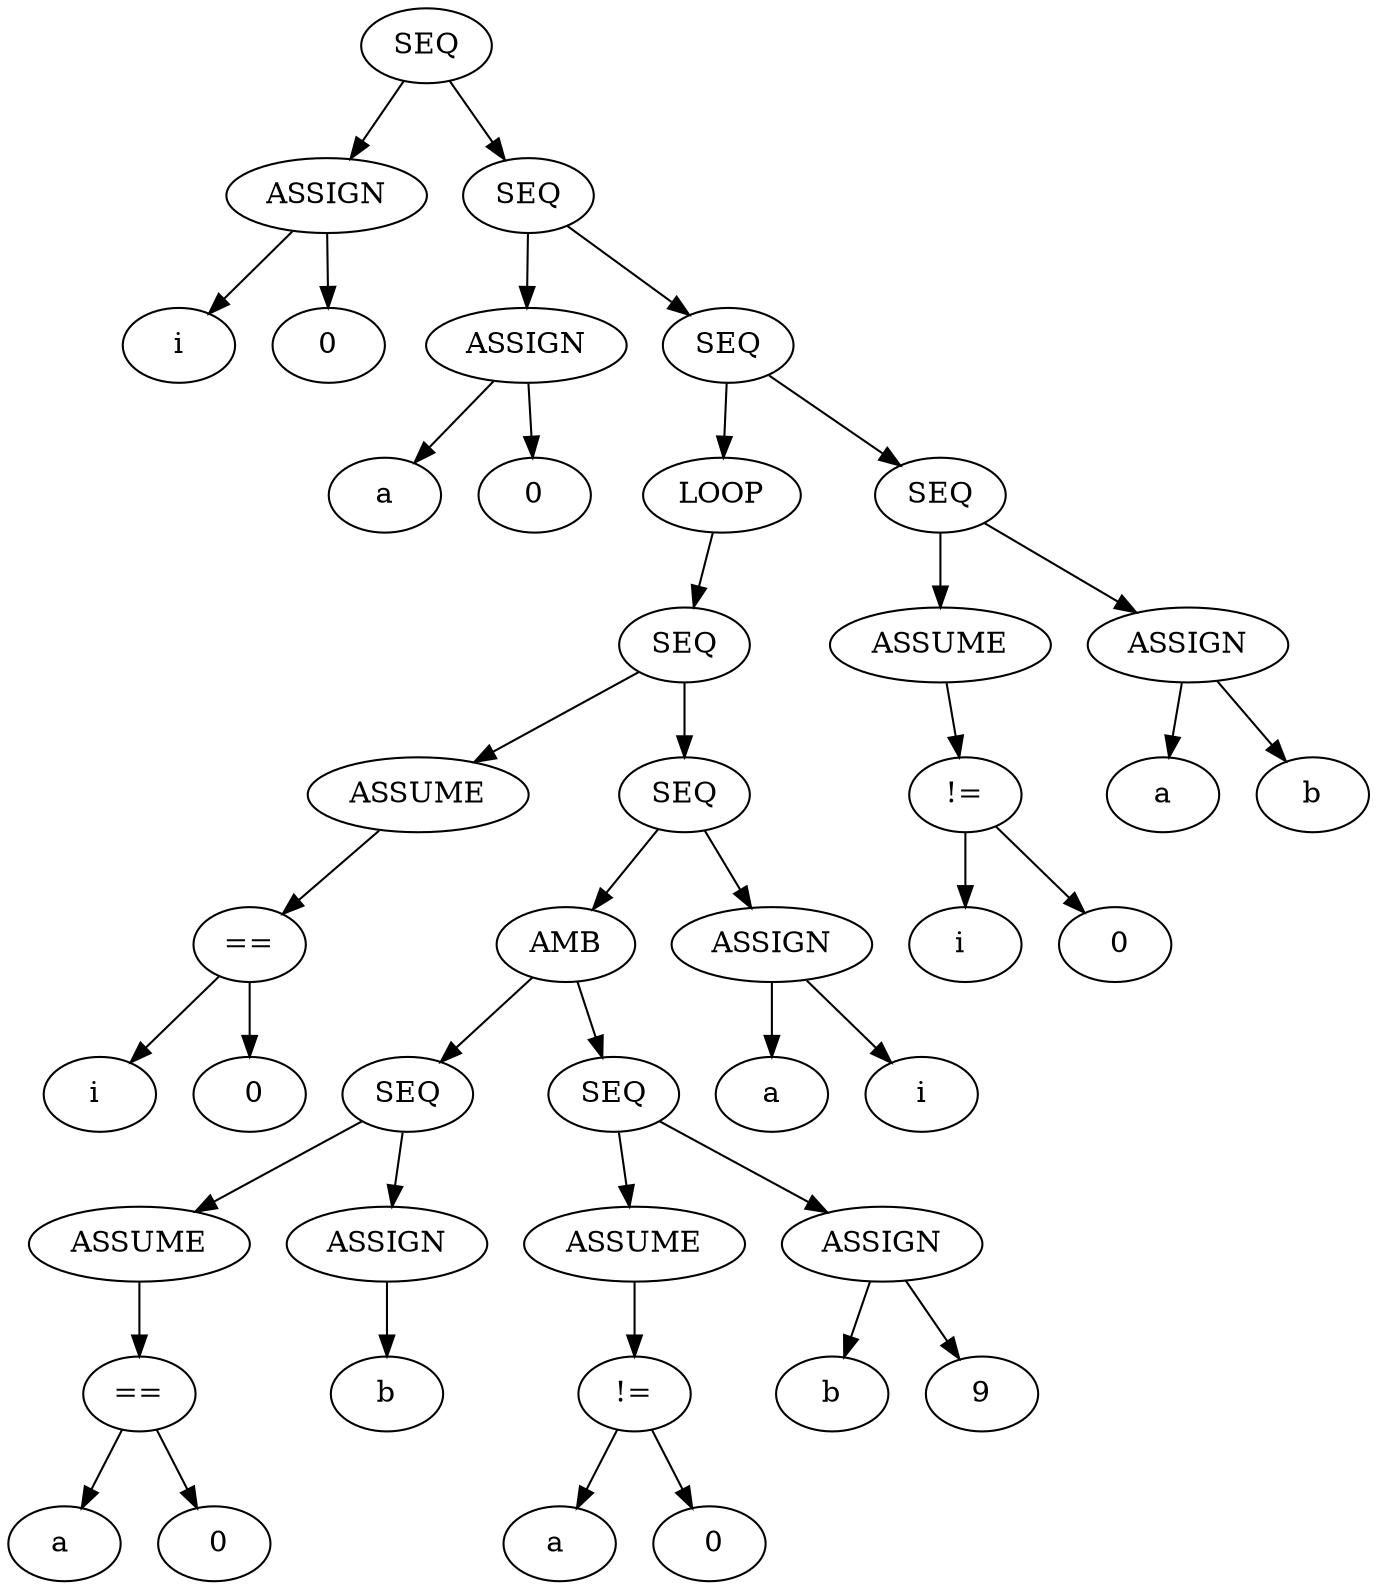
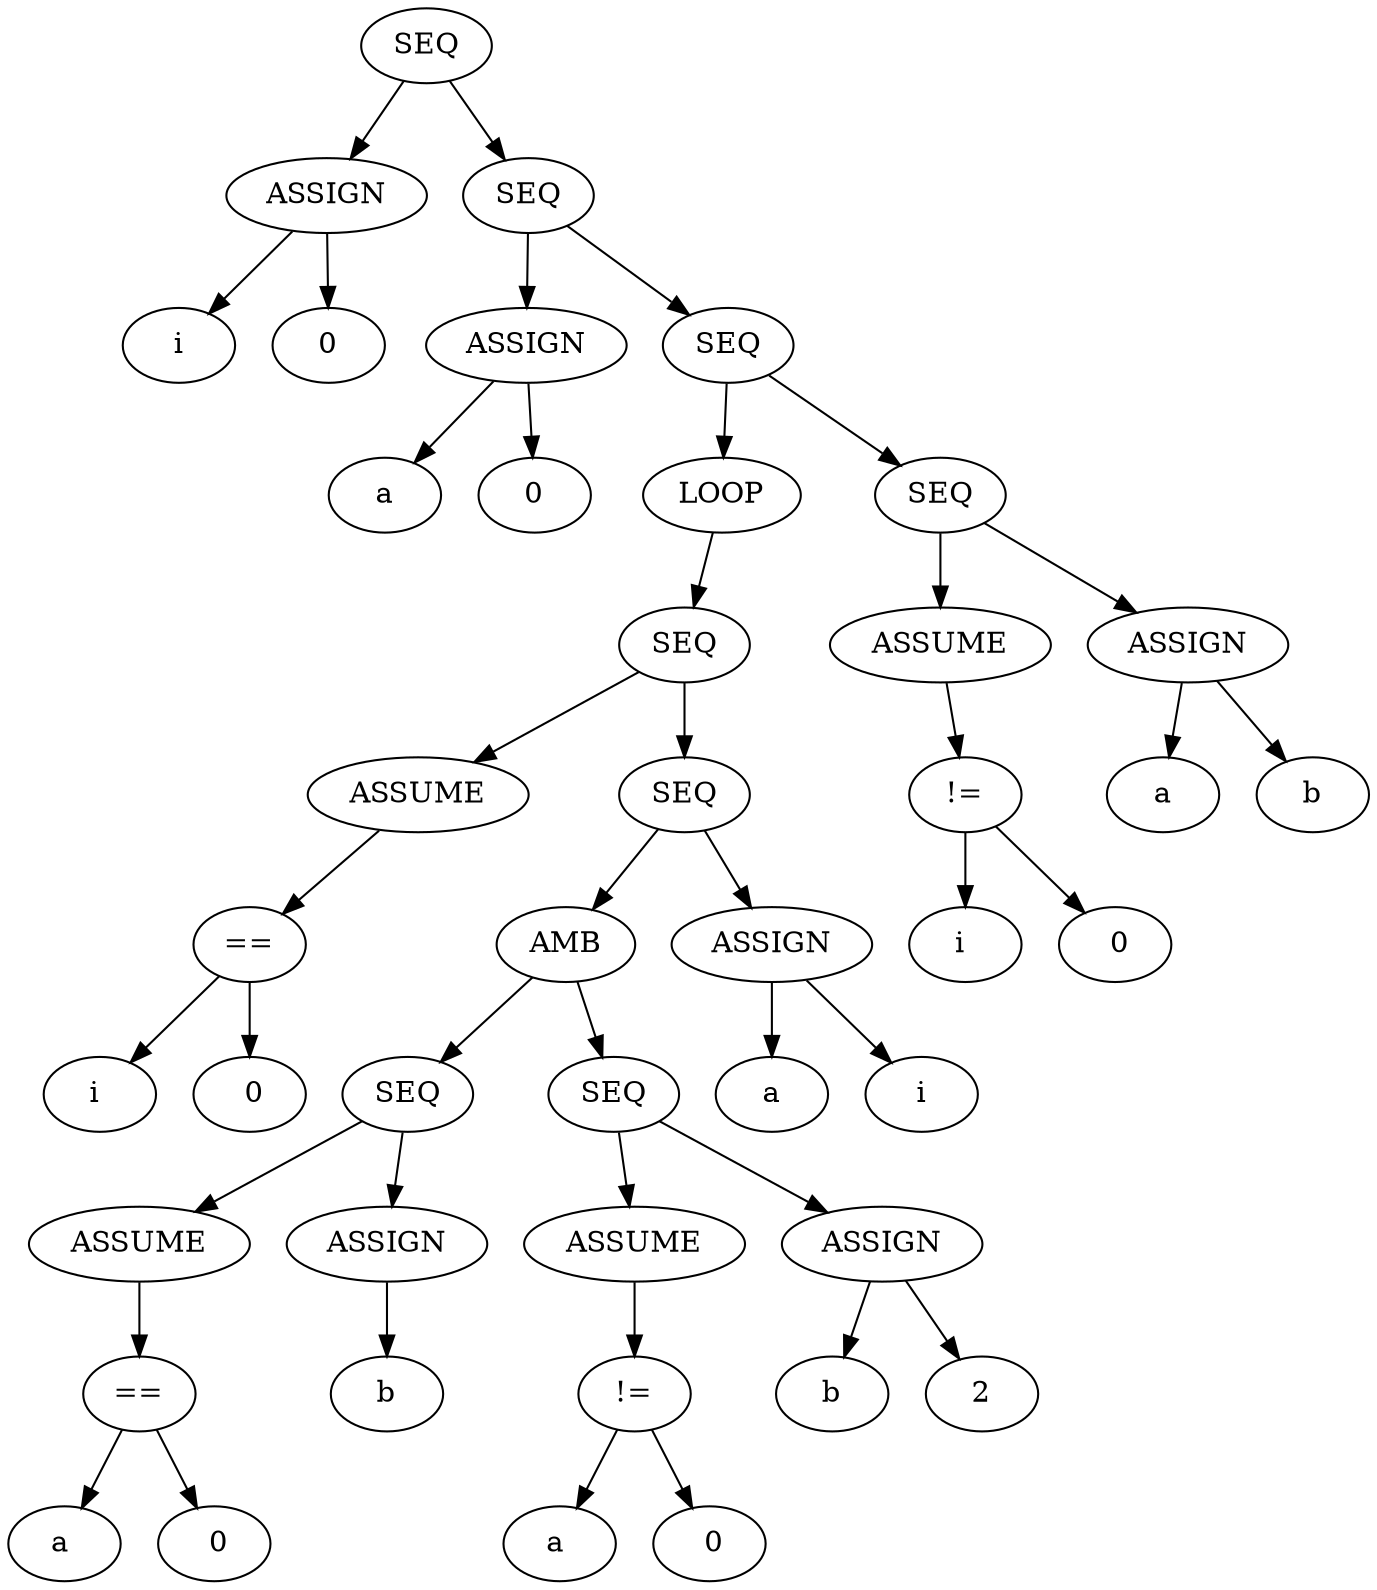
node "9": label "9" -> "2"
